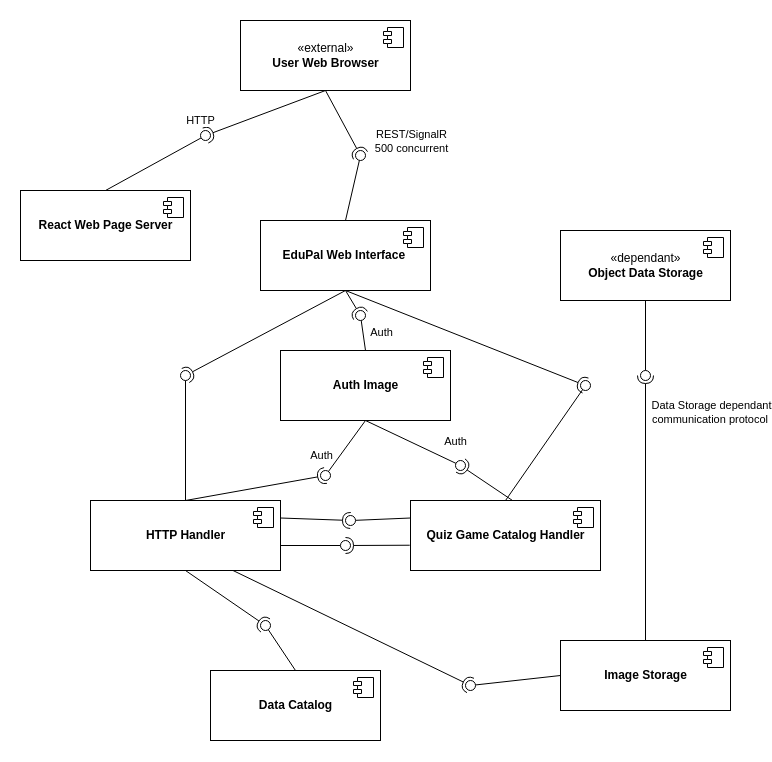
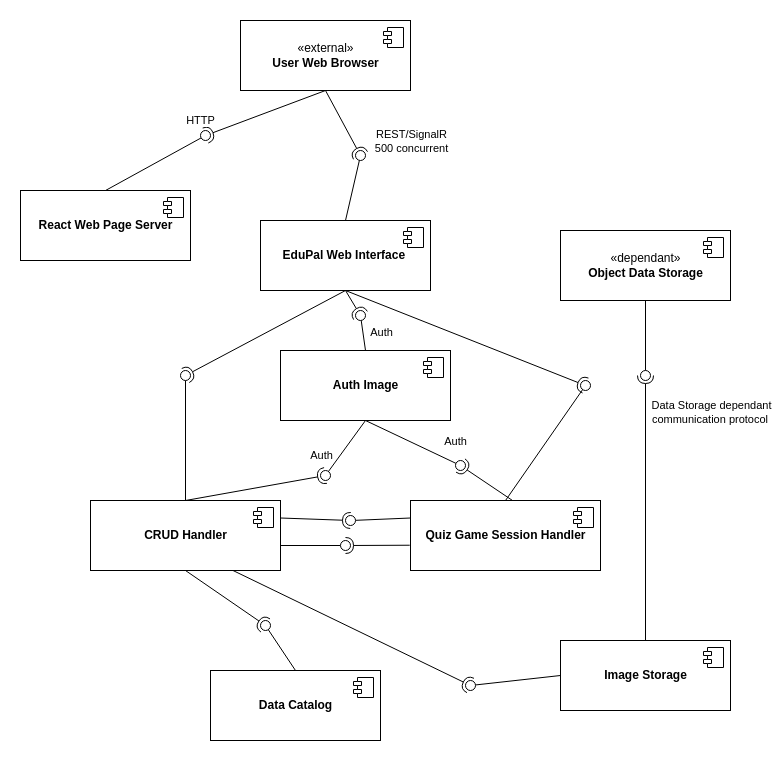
node "HTTP Handler": label "HTTP Handler" -> "CRUD Handler"
node "Quiz Game Catalog Handler": label "Quiz Game Catalog Handler" -> "Quiz Game Session Handler"
